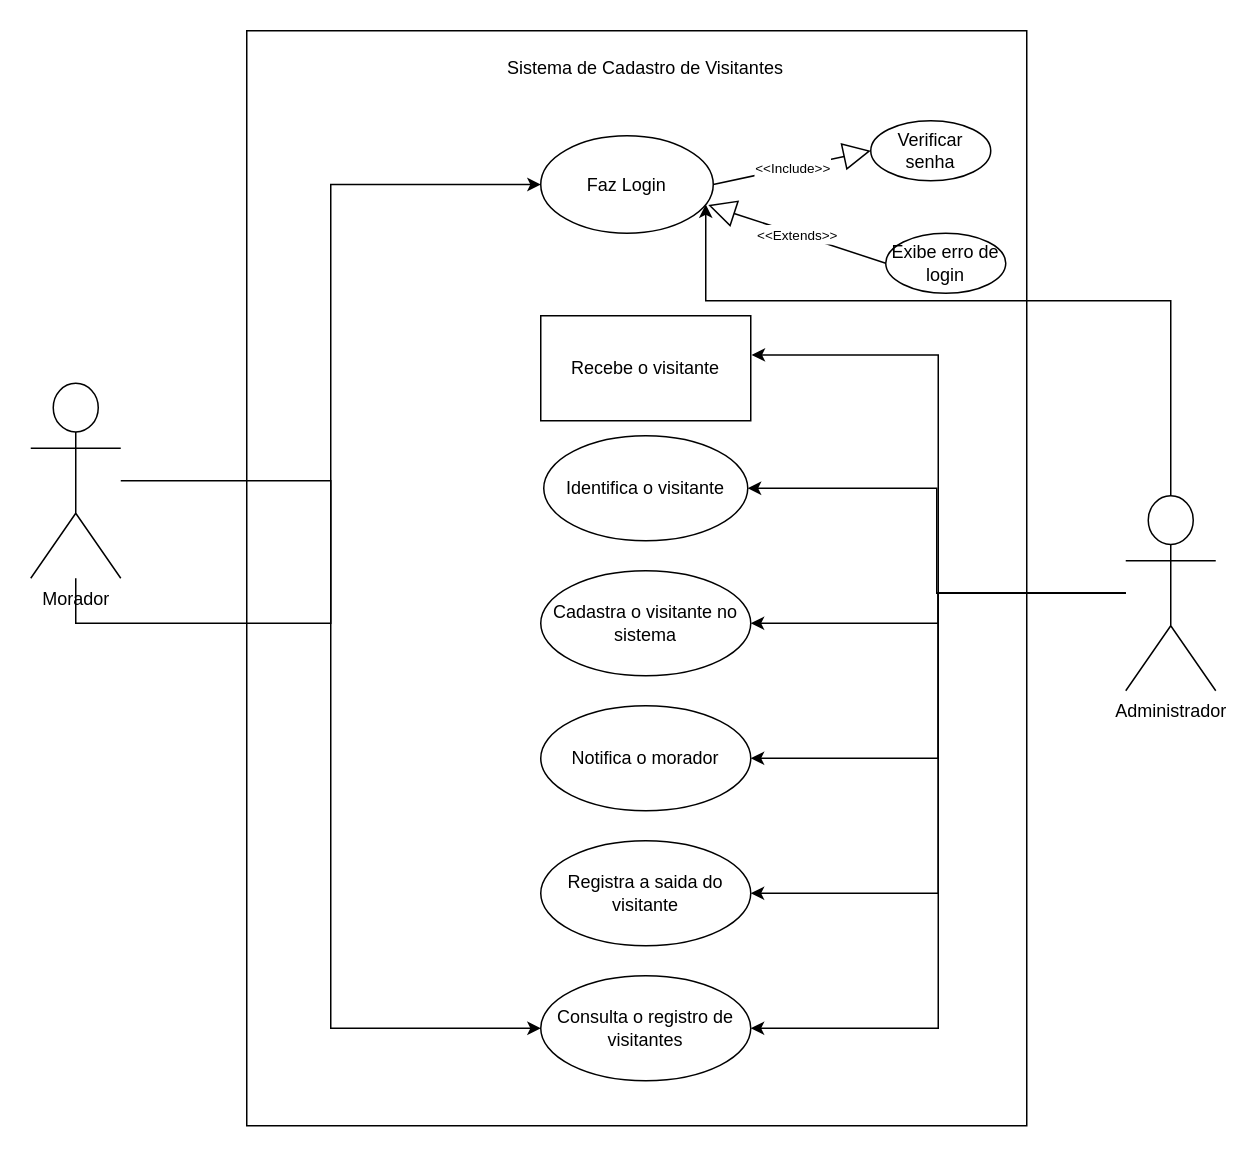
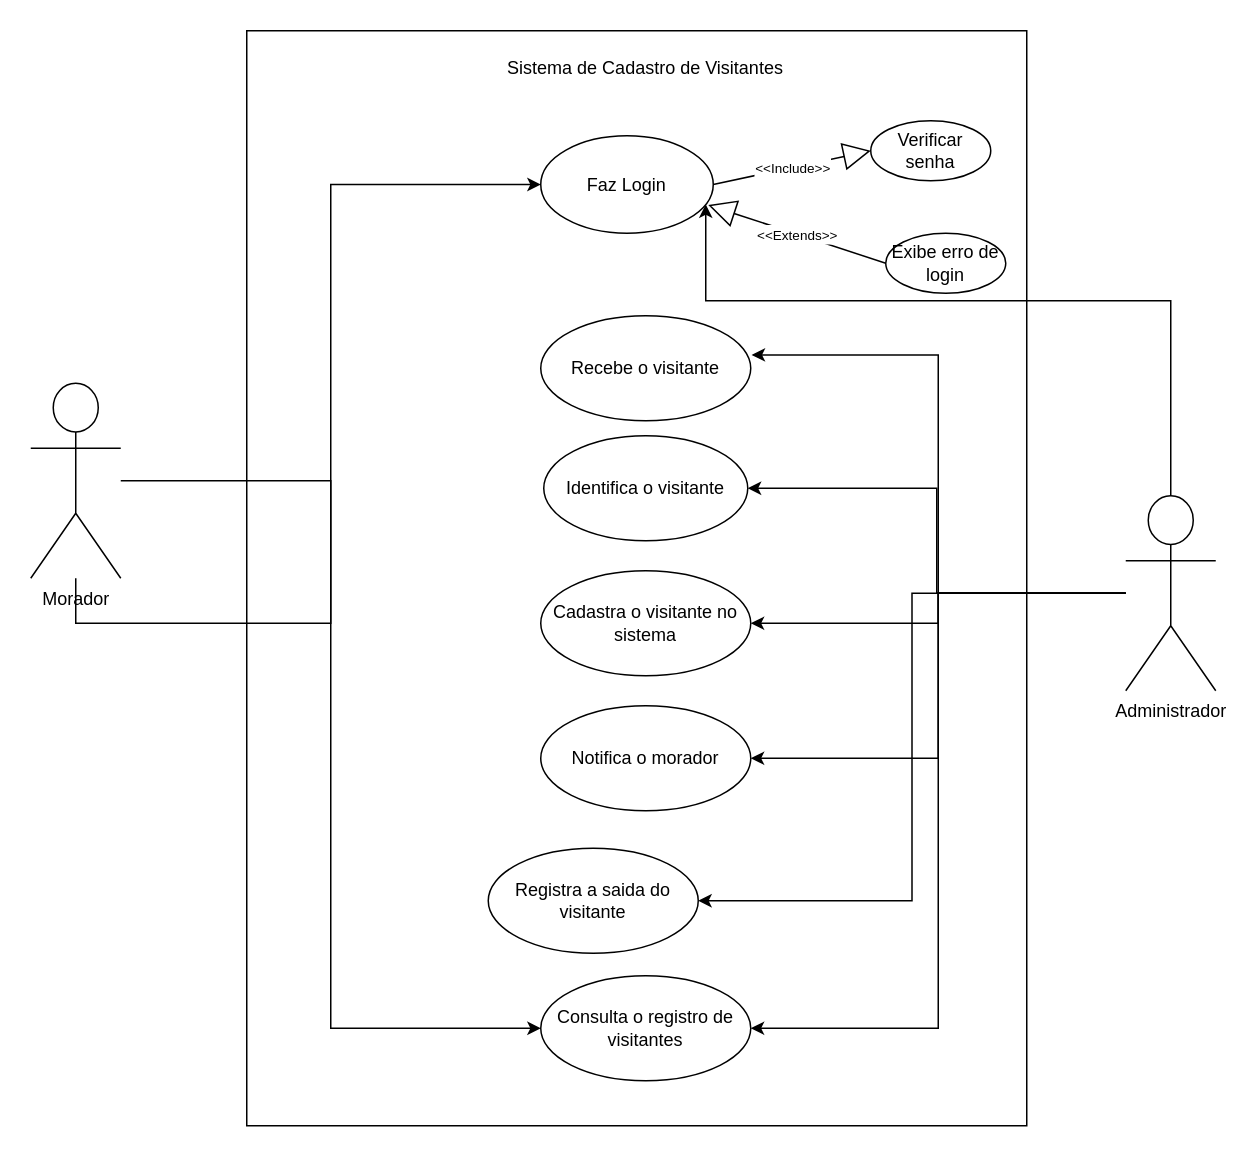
node "Recebe o visitante": shape rectangle -> ellipse
node "Registra a saida do visitante": moved (646, 893) -> (593, 901)
